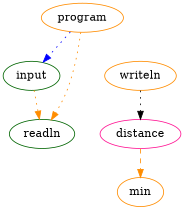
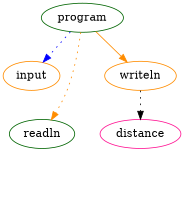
node "program": color darkorange -> darkgreen
edge "program" -> "writeln": added
node "input": color darkgreen -> darkorange
edge "input" -> "readln": removed
node "min": removed
